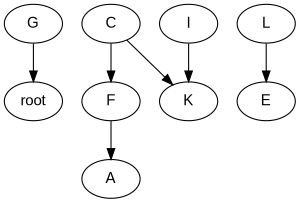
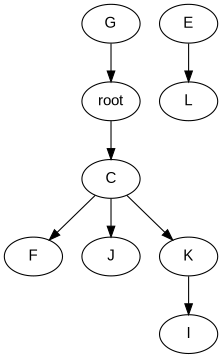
edge "I" -> "K": reversed
edge "L" -> "E": reversed
edge "root" -> "C": added
node "A": removed
node "J": added
